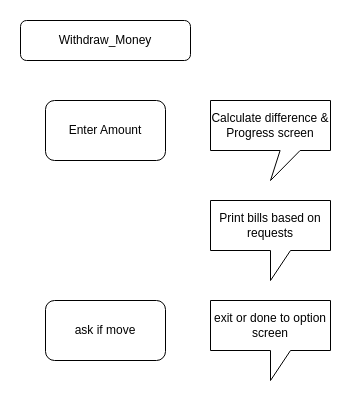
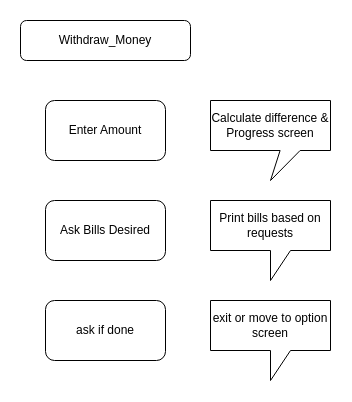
node "Ask Bills Desired": added
node "exit or done to option screen": label "exit or done to option screen" -> "exit or move to option screen"
node "ask if move": label "ask if move" -> "ask if done"
